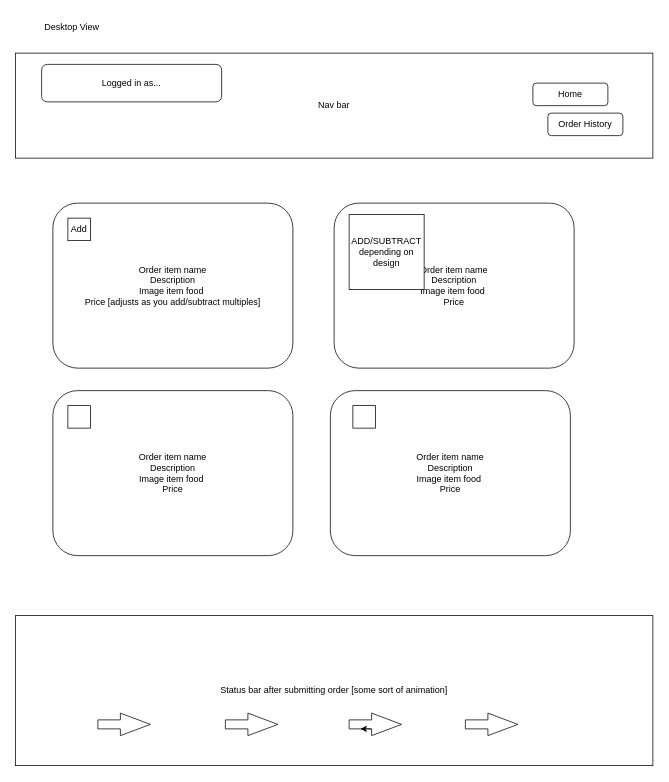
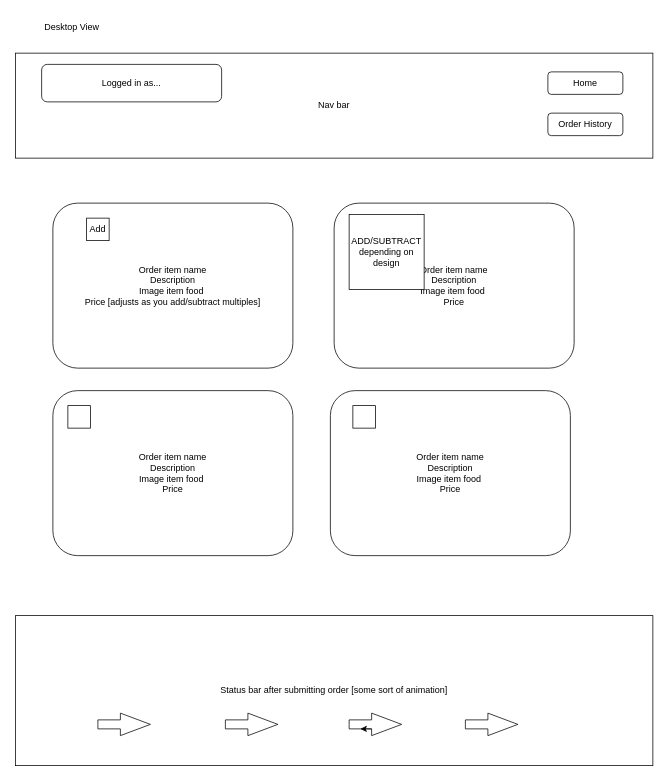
node "Home": moved (570, 94) -> (585, 83)
node "Add": moved (79, 229) -> (98, 229)
